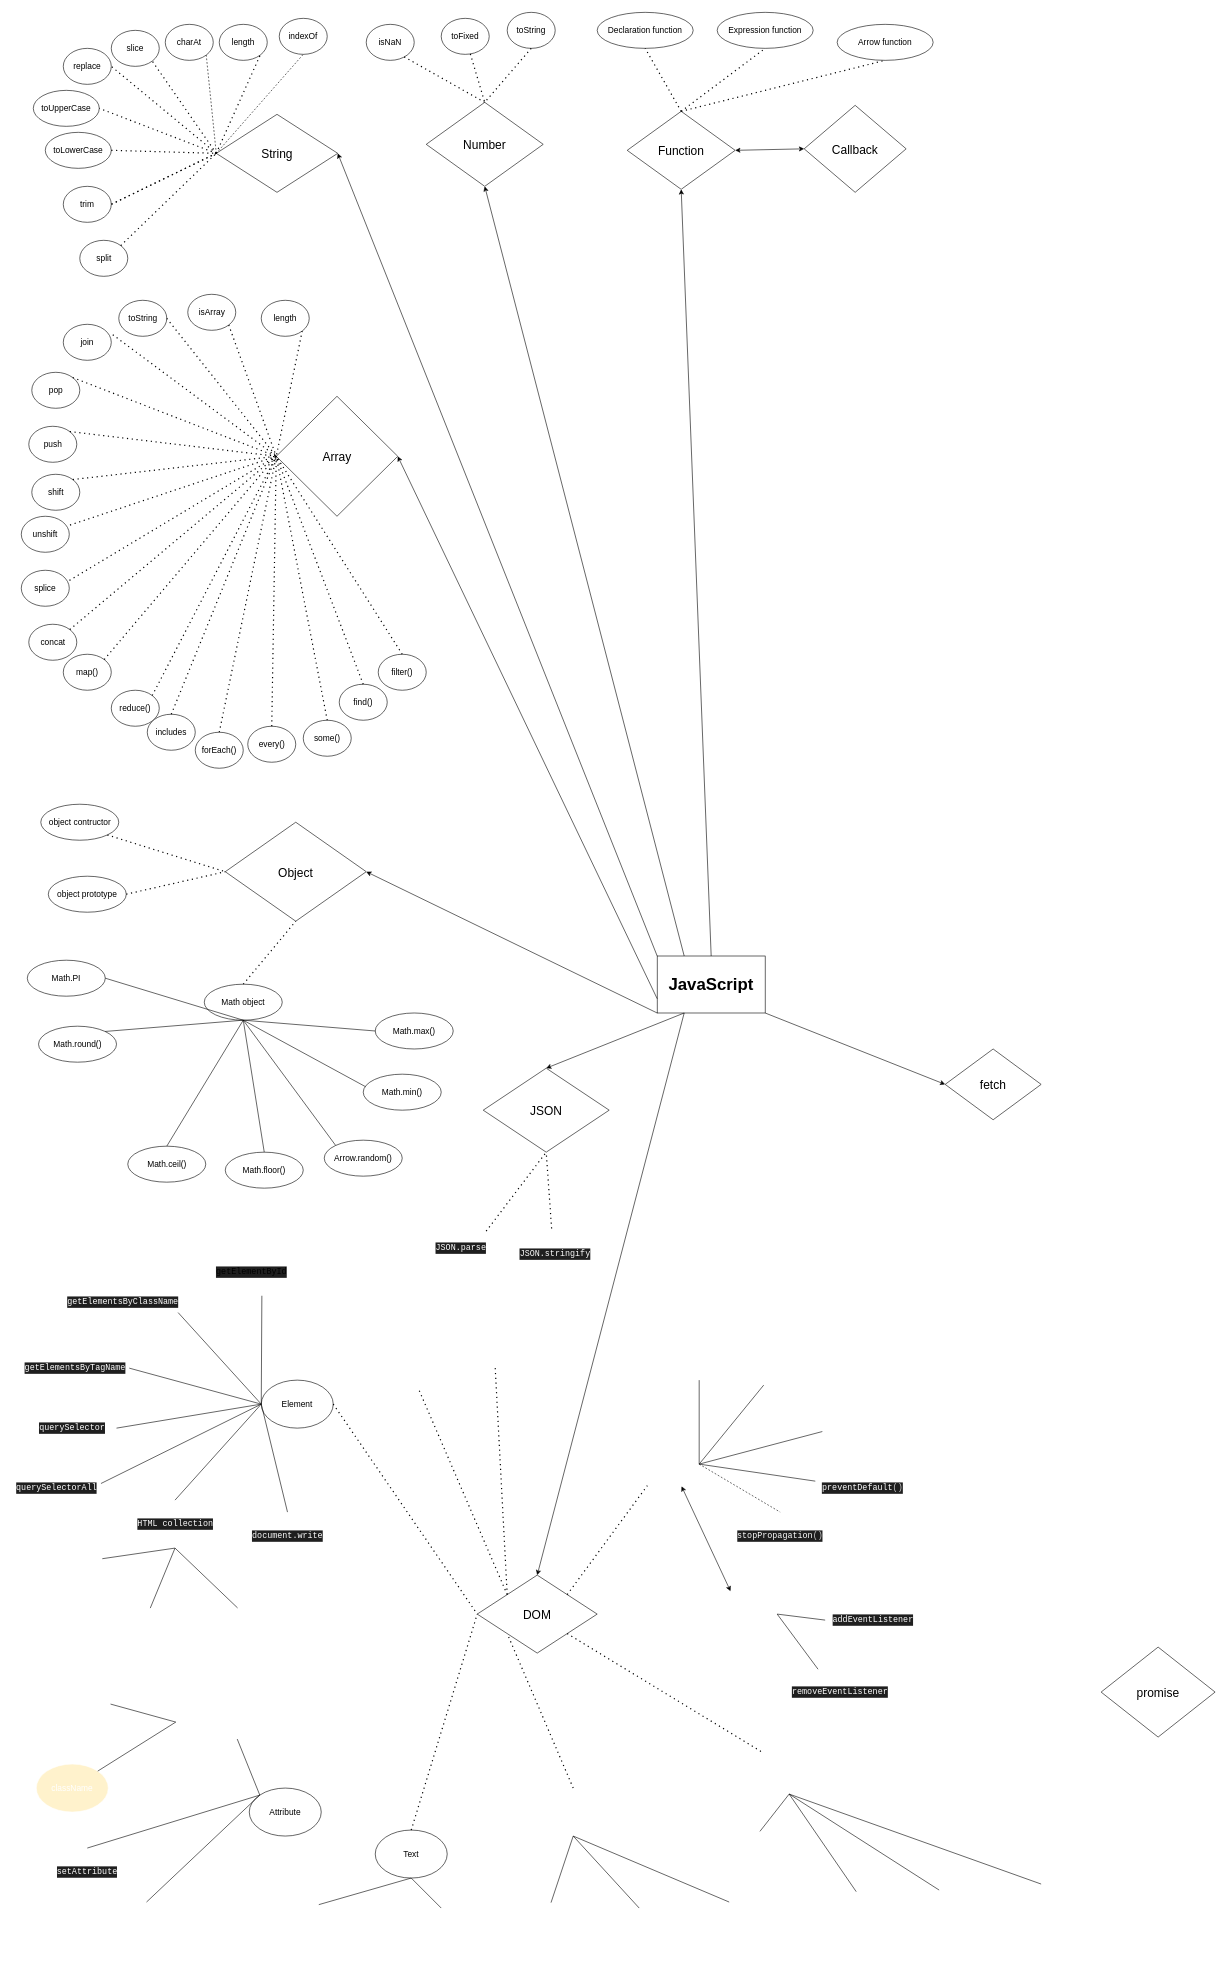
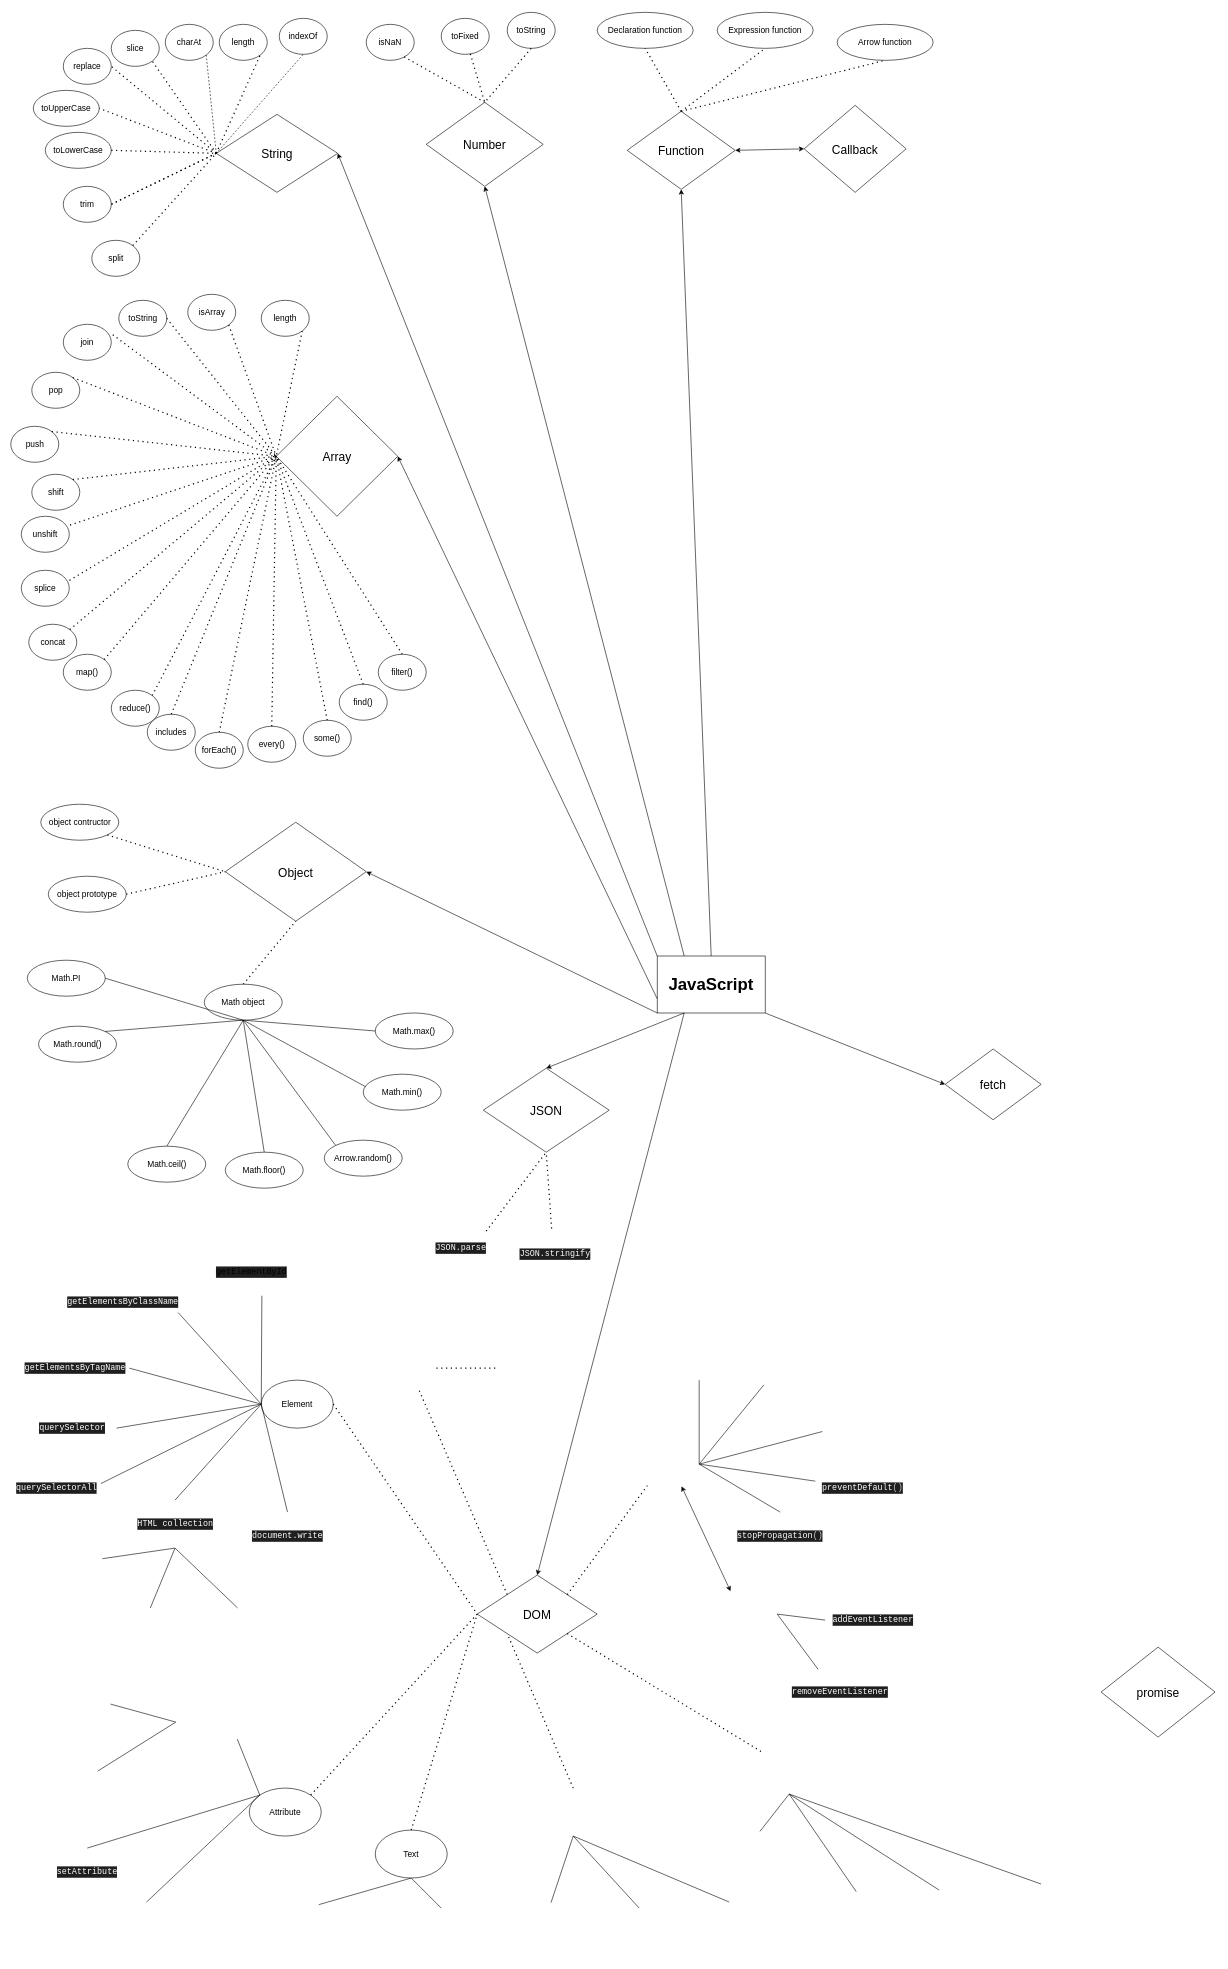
node "split": moved (104, 258) -> (116, 258)
node "push": moved (53, 444) -> (35, 444)
edge "outerHTML" -- "DOM": now "outerHTML" -- "innerHTML"
edge "DOM events" -- "stopPropagation()": style dashed -> solid
edge "DOM" -- "Attribute": added
node "className": fillcolor #fff2cc -> #ffffff
